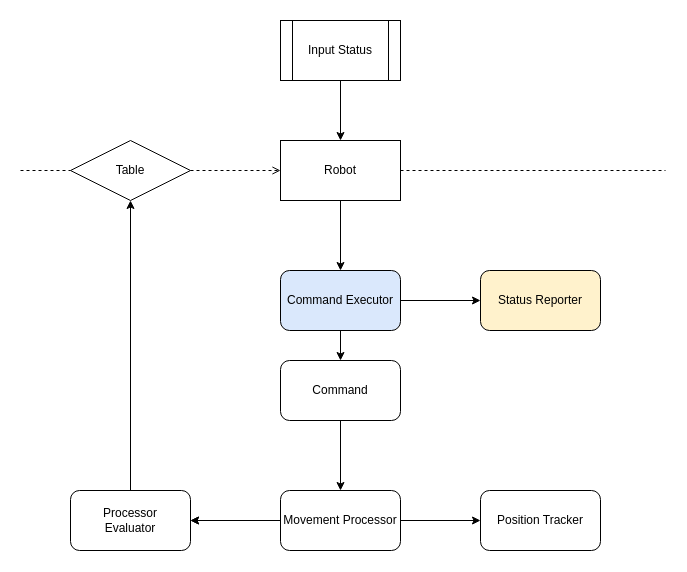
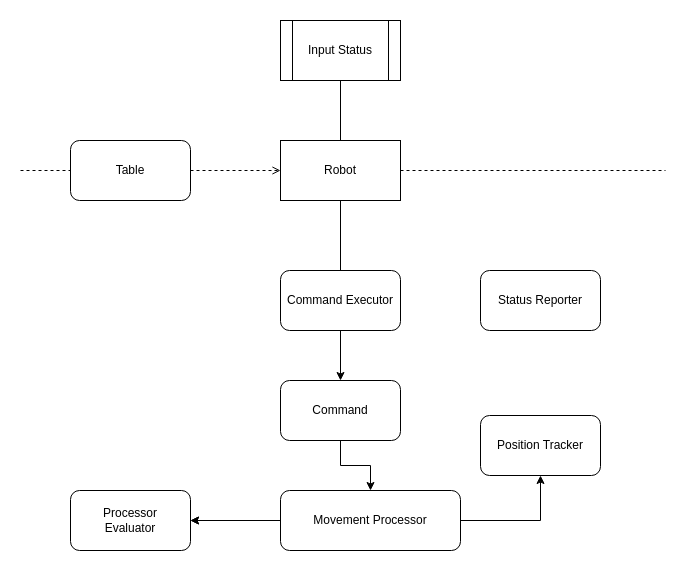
edge "Input Status" -> "Robot": arrowhead classic -> none
node "Table": shape diamond -> rounded rectangle
edge "Robot" -> "Command Executor": arrowhead classic -> none
node "Command Executor": fillcolor #dae8fc -> #ffffff
edge "Command Executor" -> "Status Reporter": removed
node "Status Reporter": fillcolor #fff2cc -> #ffffff
edge "Processor Evaluator" -> "Table": removed
node "Command": moved (341, 391) -> (341, 411)
node "Movement Processor": size 120x60 -> 180x60
node "Position Tracker": moved (541, 521) -> (541, 446)
